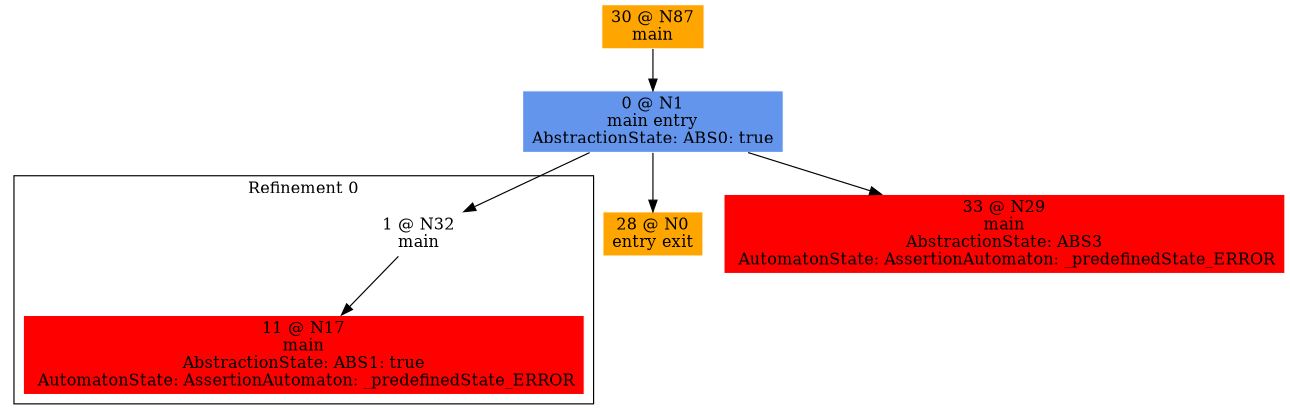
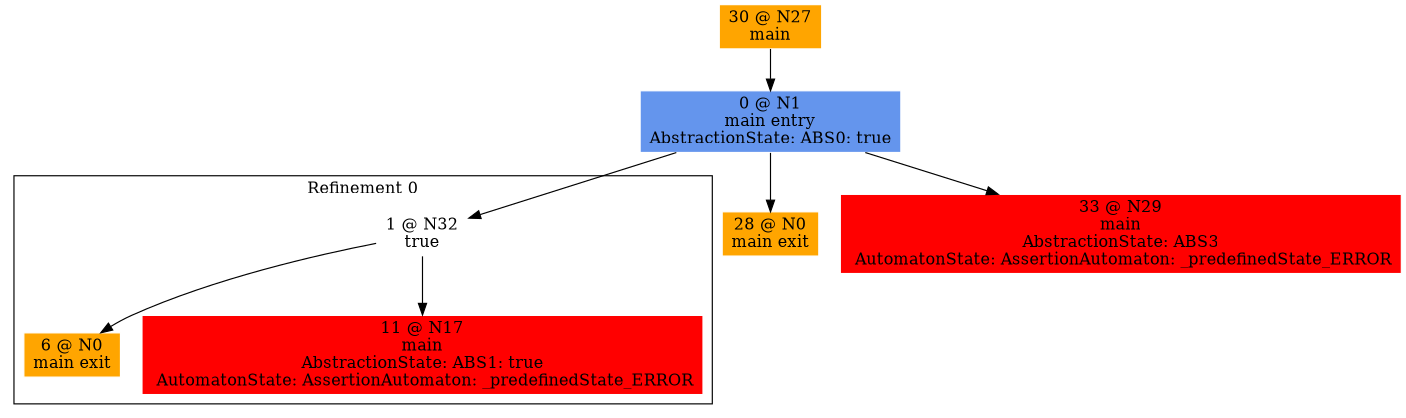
node "30 @ N87 main": label "30 @ N87 main" -> "30 @ N27 main"
node "1 @ N32 main": label "1 @ N32 main" -> "1 @ N32 true"
node "28 @ N0 entry exit": label "28 @ N0 entry exit" -> "28 @ N0 main exit"
node "6 @ N0 main exit": added
